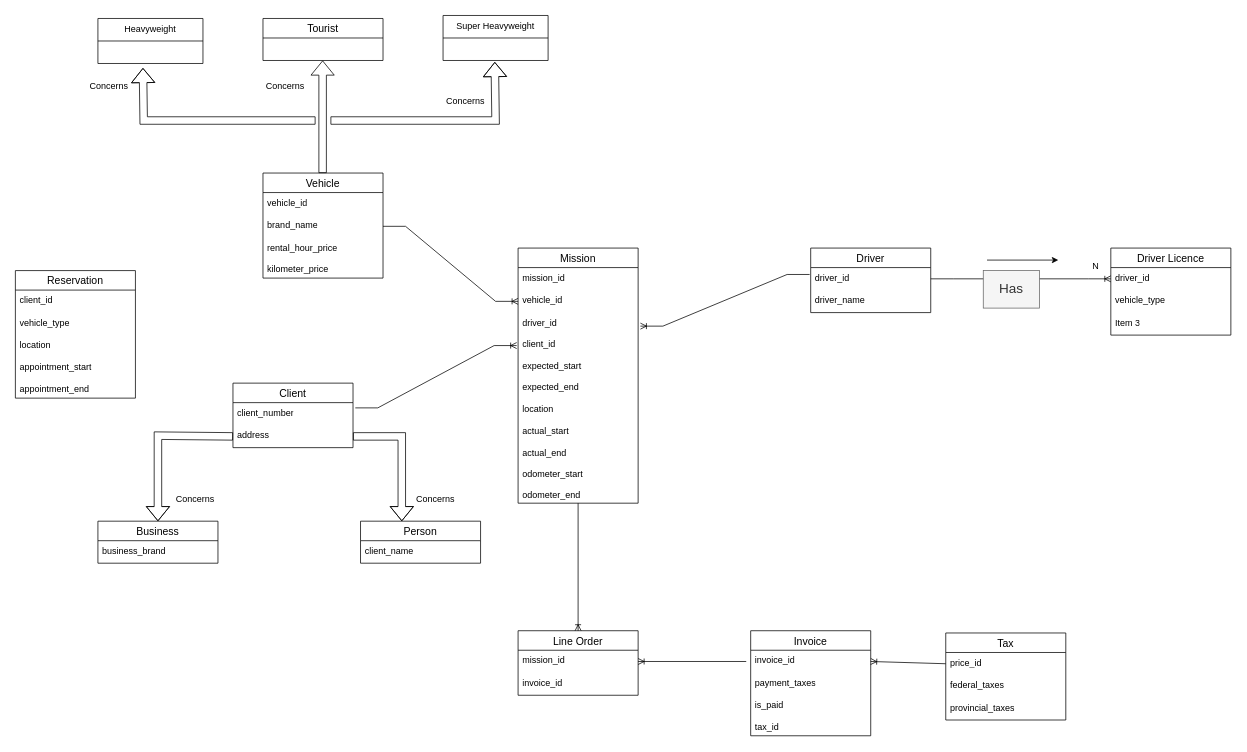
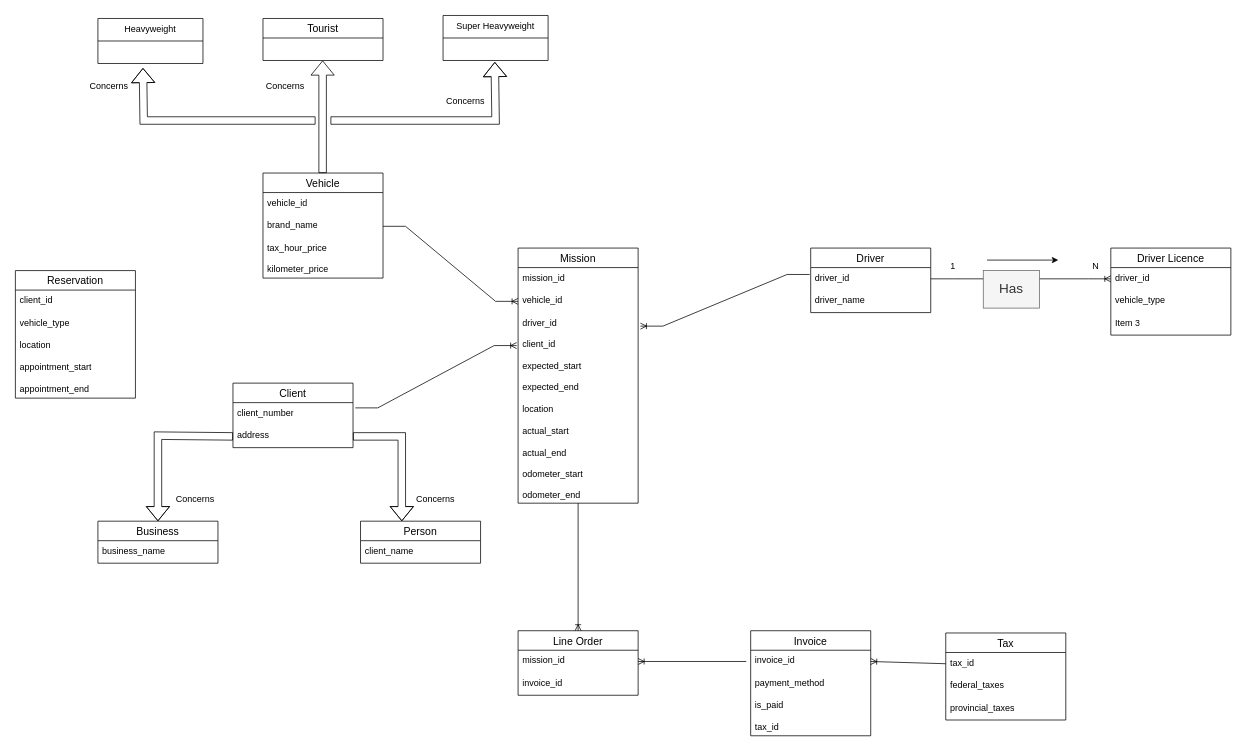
node "rental_hour_price kilometer_price vehicle_type": label "rental_hour_price kilometer_price vehicle_type" -> "tax_hour_price kilometer_price vehicle_type"
node "1": added
node "business_brand": label "business_brand" -> "business_name"
node "price_id": label "price_id" -> "tax_id"
node "payment_taxes": label "payment_taxes" -> "payment_method"
